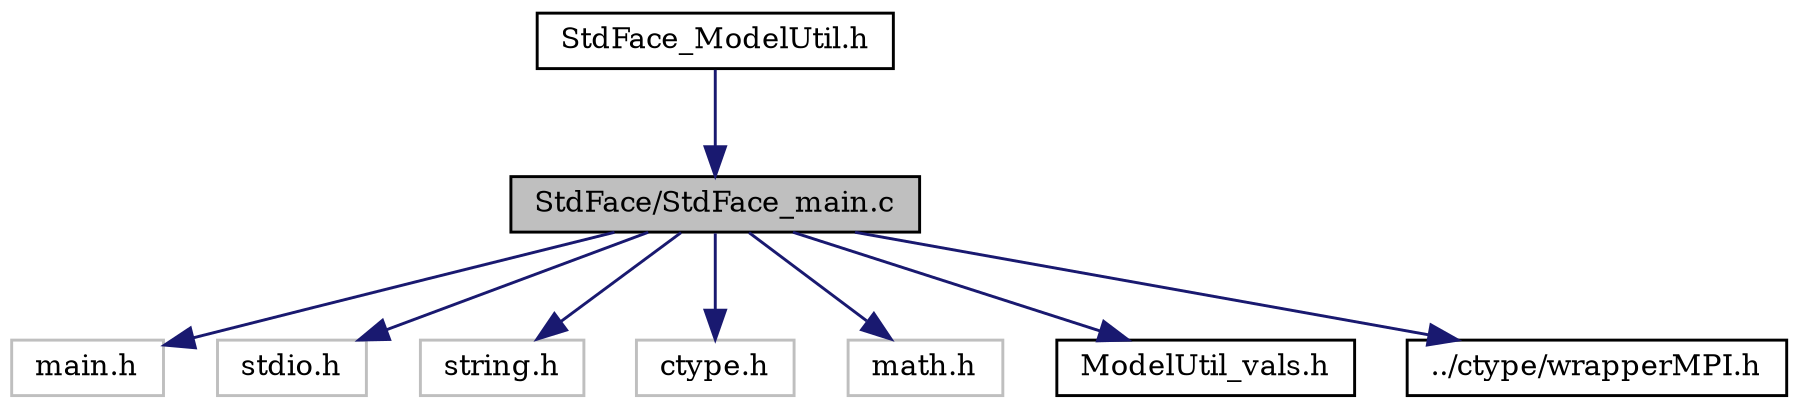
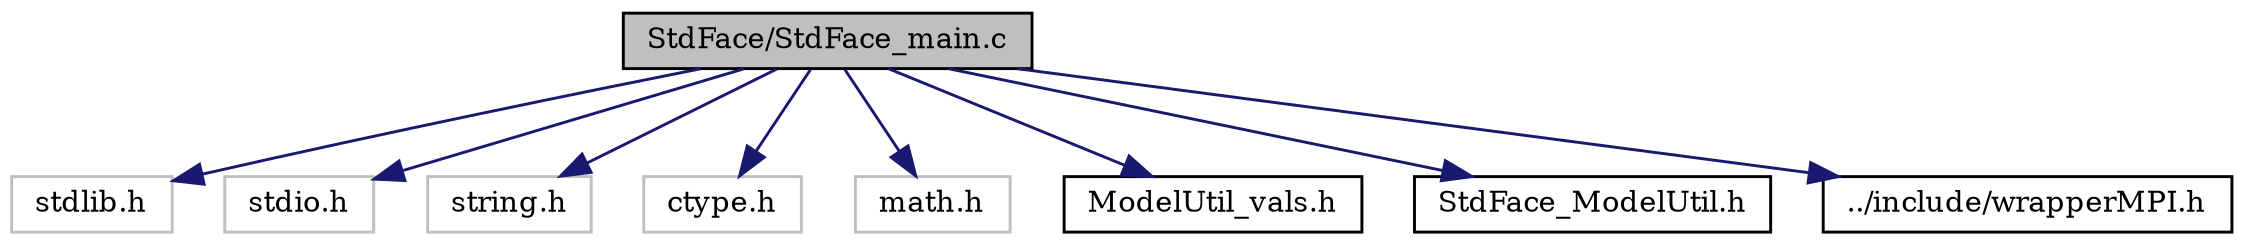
edge "StdFace_ModelUtil.h" -> "StdFace/StdFace_main.c": reversed
node "main.h": label "main.h" -> "stdlib.h"
node "../ctype/wrapperMPI.h": label "../ctype/wrapperMPI.h" -> "../include/wrapperMPI.h"
